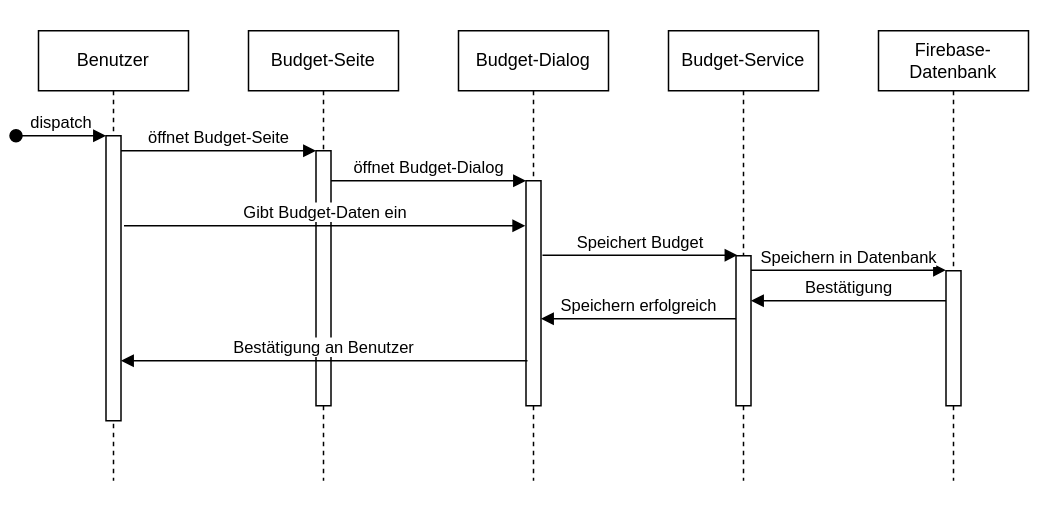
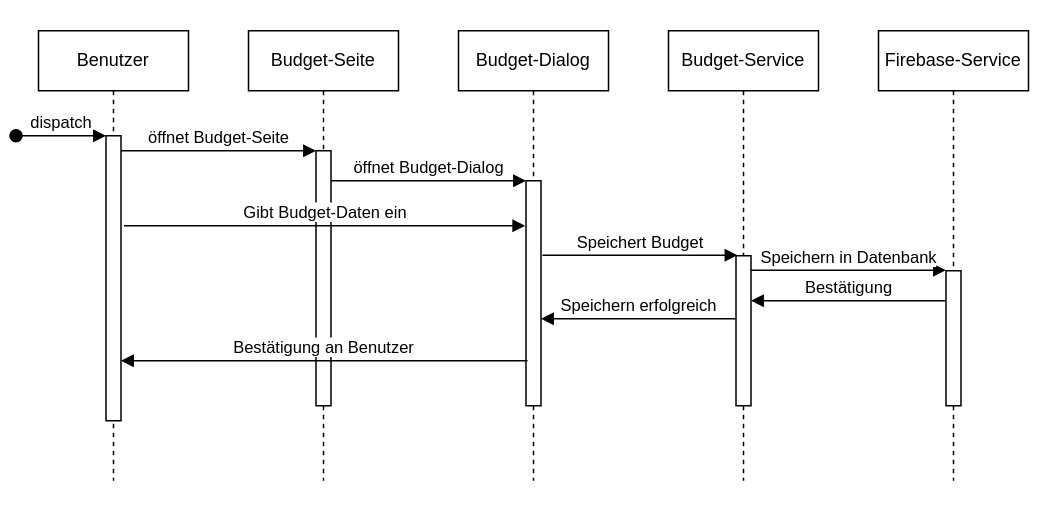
node "Firebase-Datenbank": label "Firebase-Datenbank" -> "Firebase-Service"
